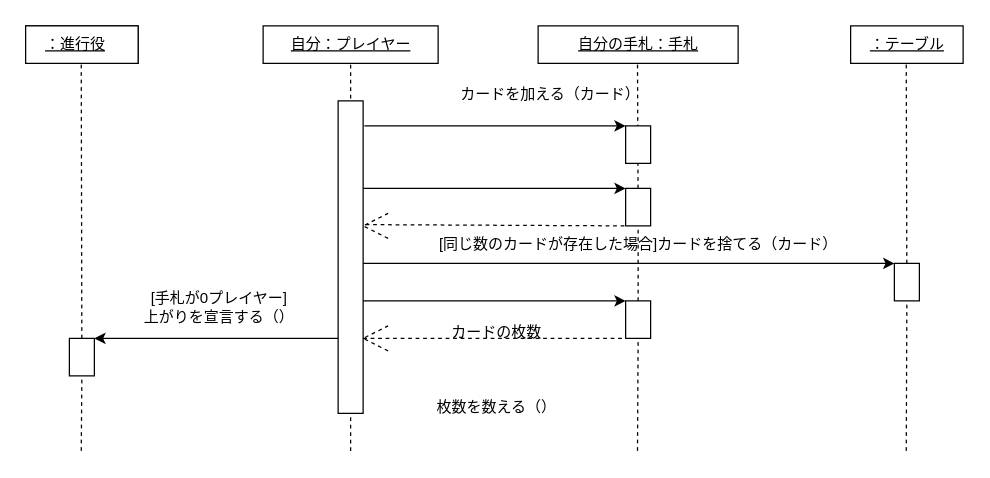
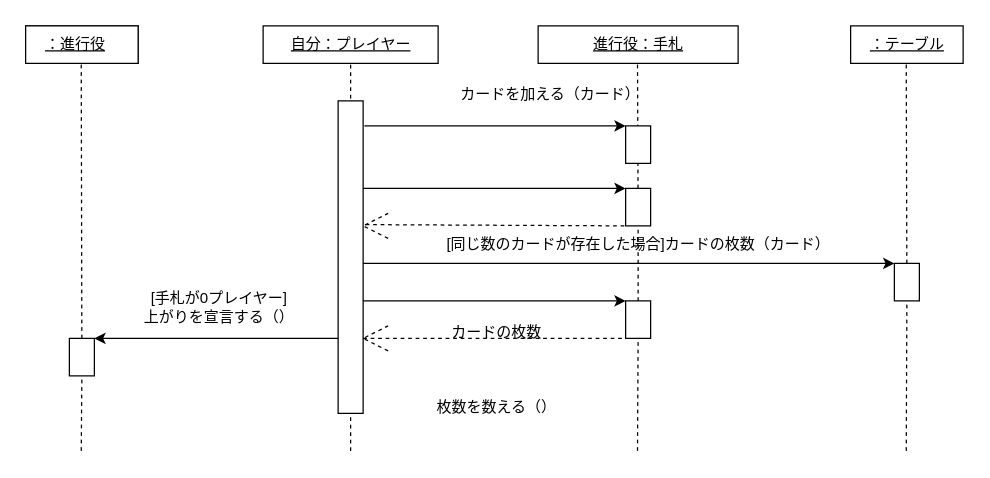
node "自分の手札：手札": label "自分の手札：手札" -> "進行役：手札"
node "[同じ数のカードが存在した場合]カードを捨てる（カード）": label "[同じ数のカードが存在した場合]カードを捨てる（カード）" -> "[同じ数のカードが存在した場合]カードの枚数（カード）"
